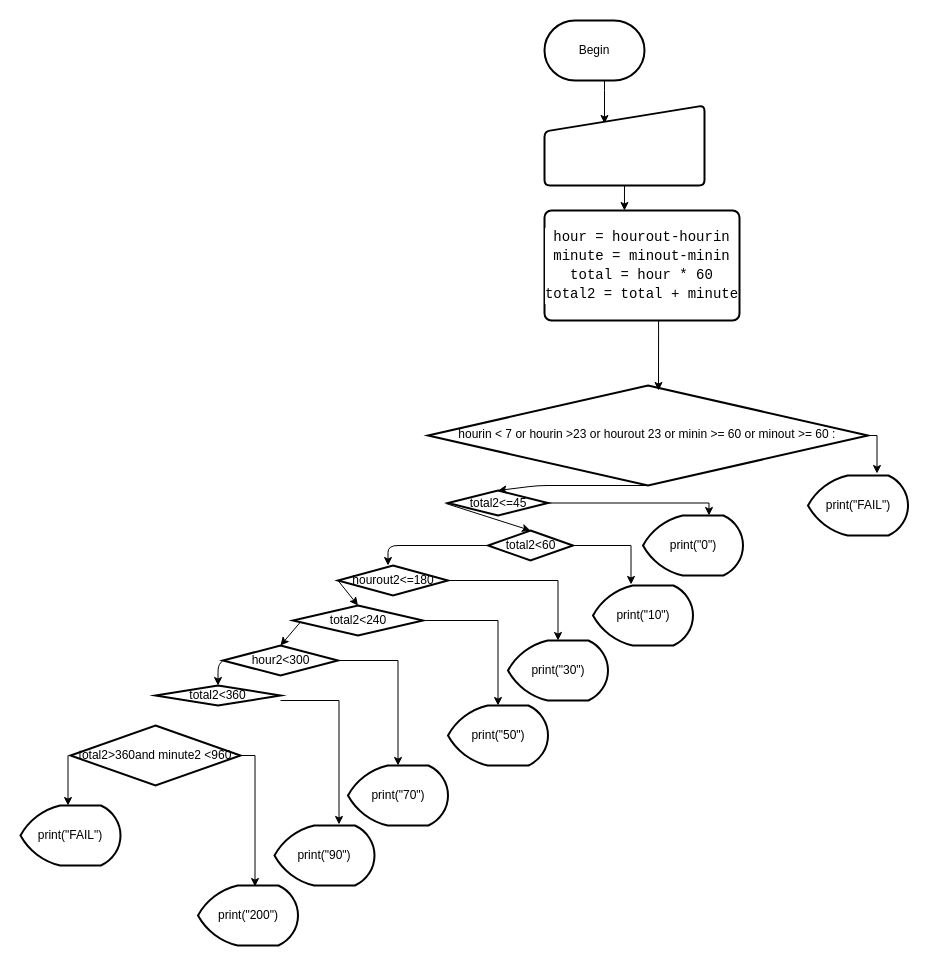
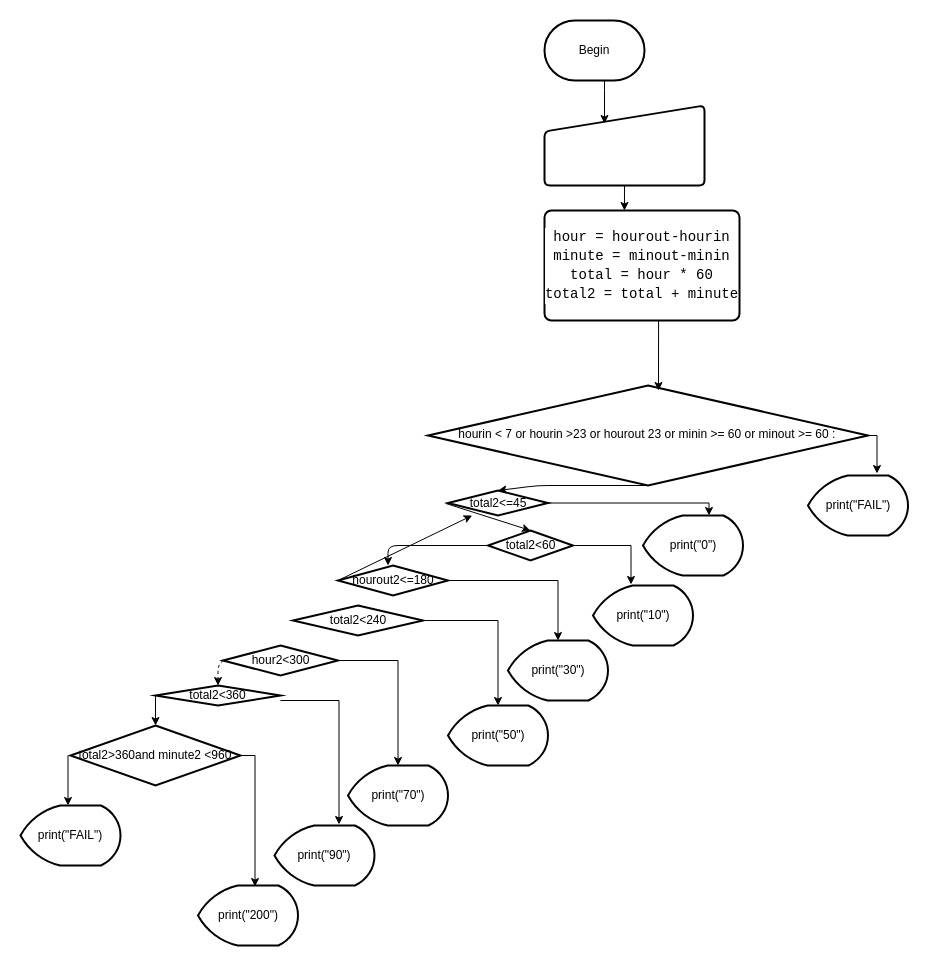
edge "hourout2<=180" -> "total2<240": now "hourout2<=180" -> "total2<=45"
edge "total2<240" -> "hour2<300": removed
edge "hour2<300" -> "total2<360": style solid -> dashed
edge "total2<360" -> "total2>360and minute2 <960": added
